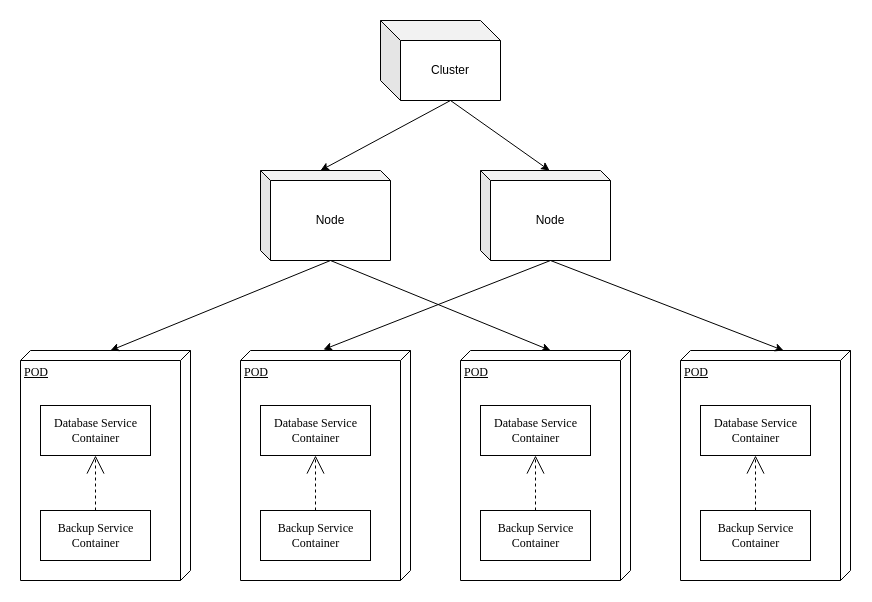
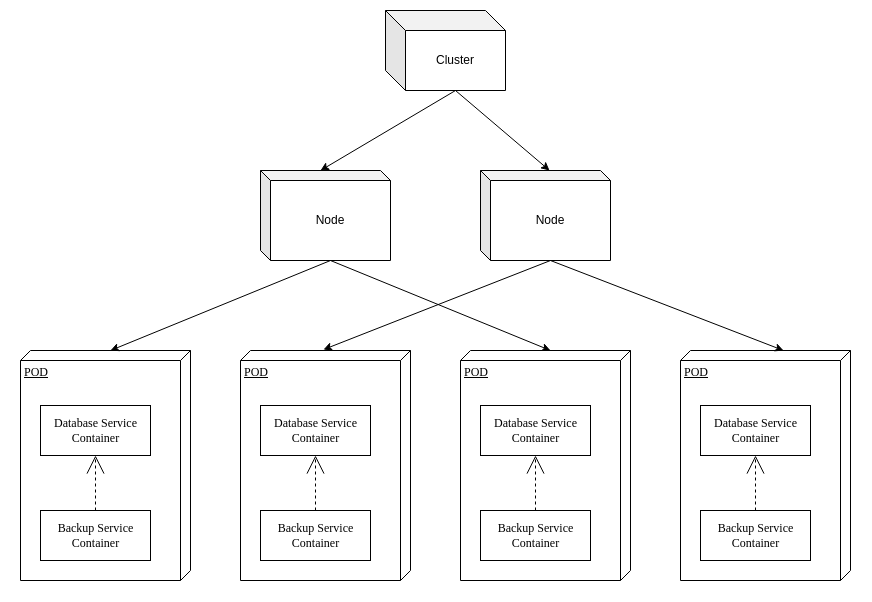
node "Cluster": moved (441, 61) -> (446, 51)
